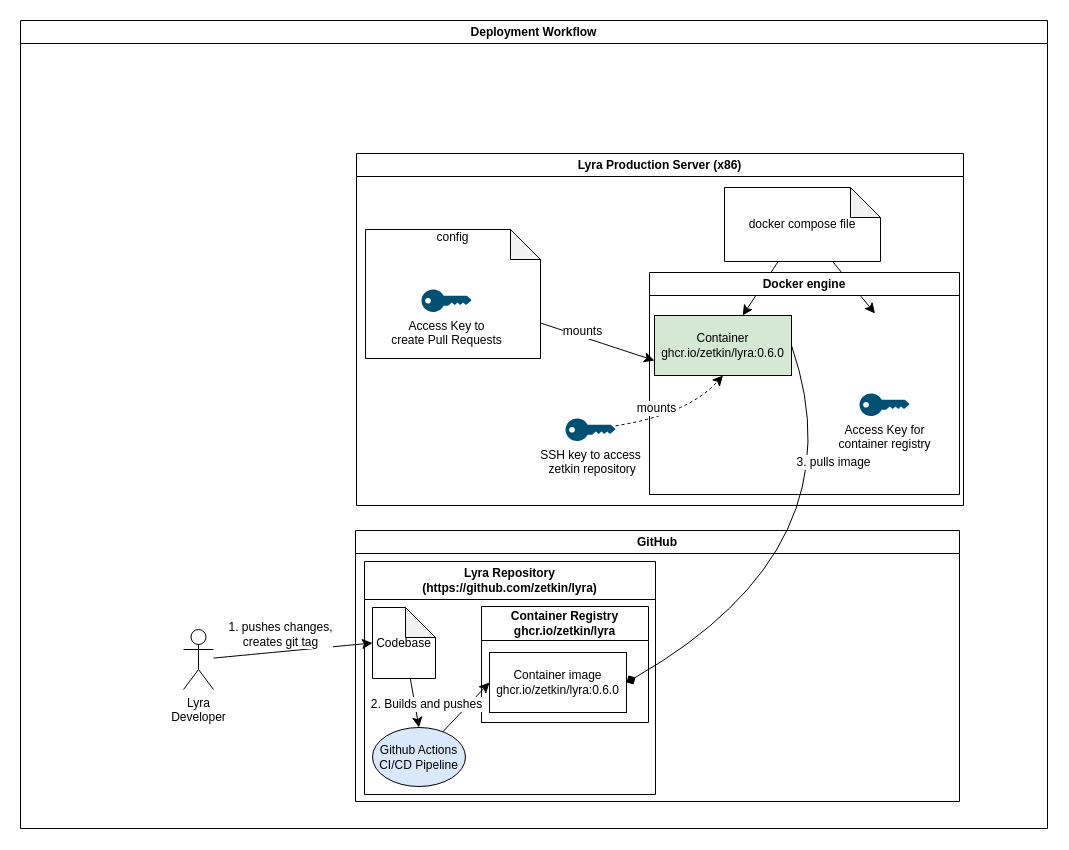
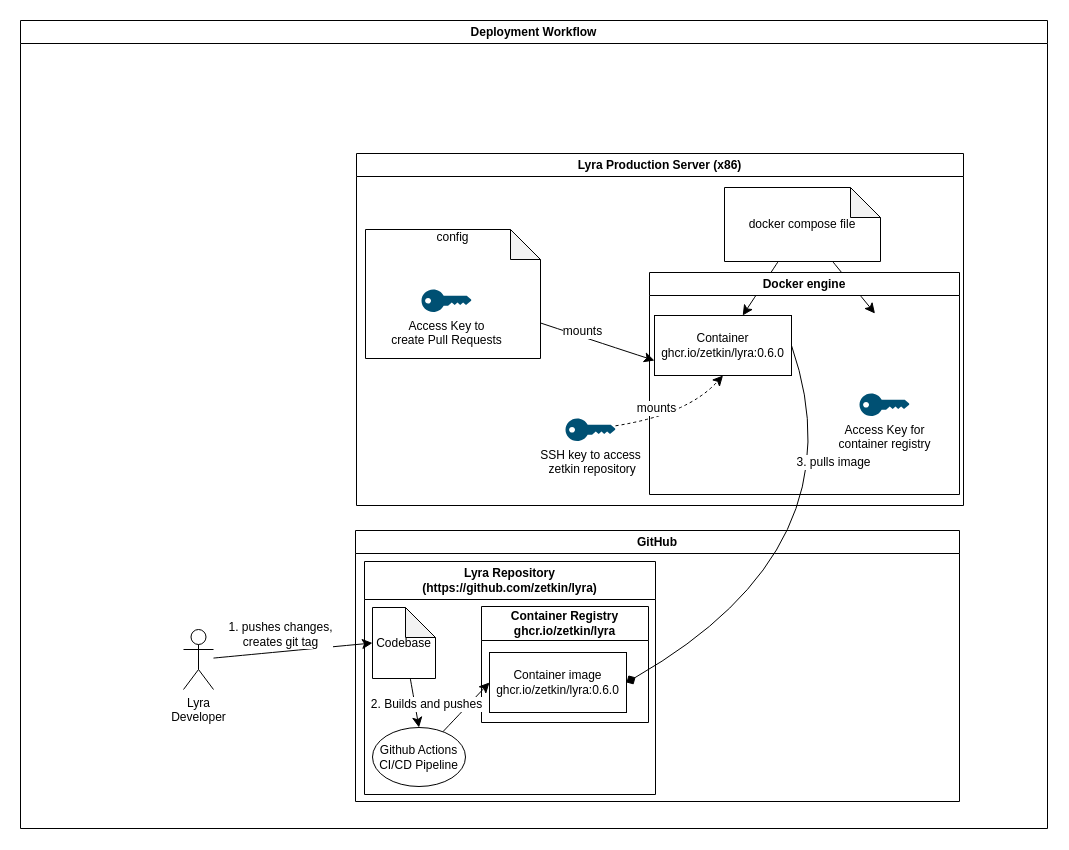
node "Container ghcr.io/zetkin/lyra:0.6.0": fillcolor #d5e8d4 -> #ffffff
node "Github Actions CI/CD Pipeline": fillcolor #dae8fc -> #ffffff
